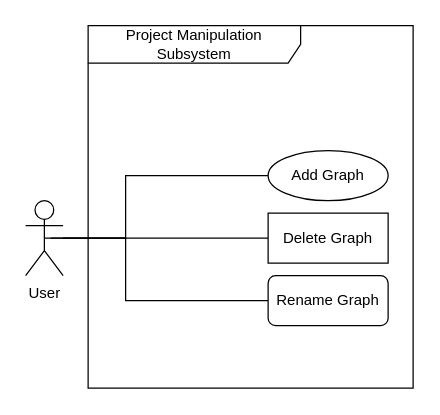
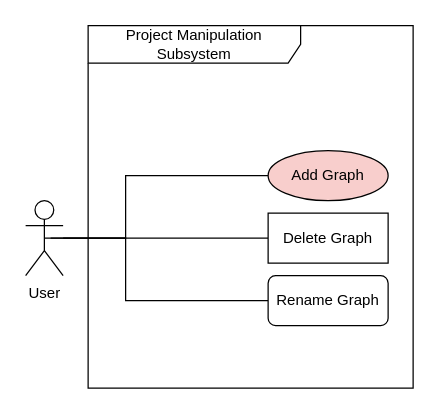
node "Add Graph": fillcolor #ffffff -> #f8cecc
